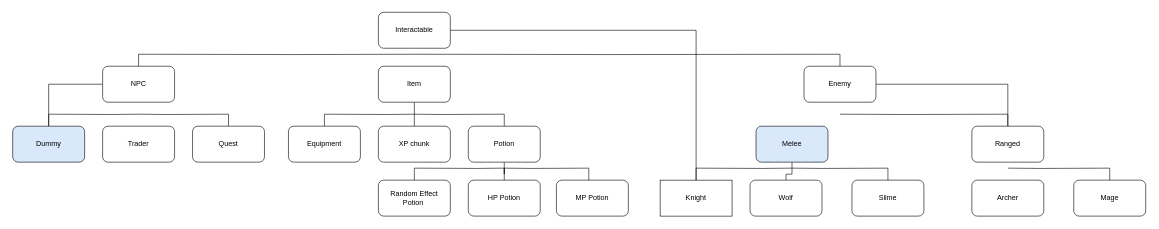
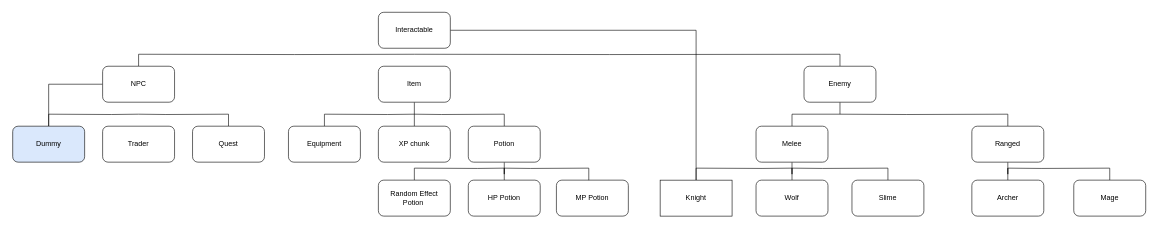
edge "Enemy" -- "Ranged": now "Enemy" -- "Melee"
node "Melee": fillcolor #dae8fc -> #ffffff
edge "Ranged" -- "Archer": added
node "Wolf": moved (786, 198) -> (792, 198)
